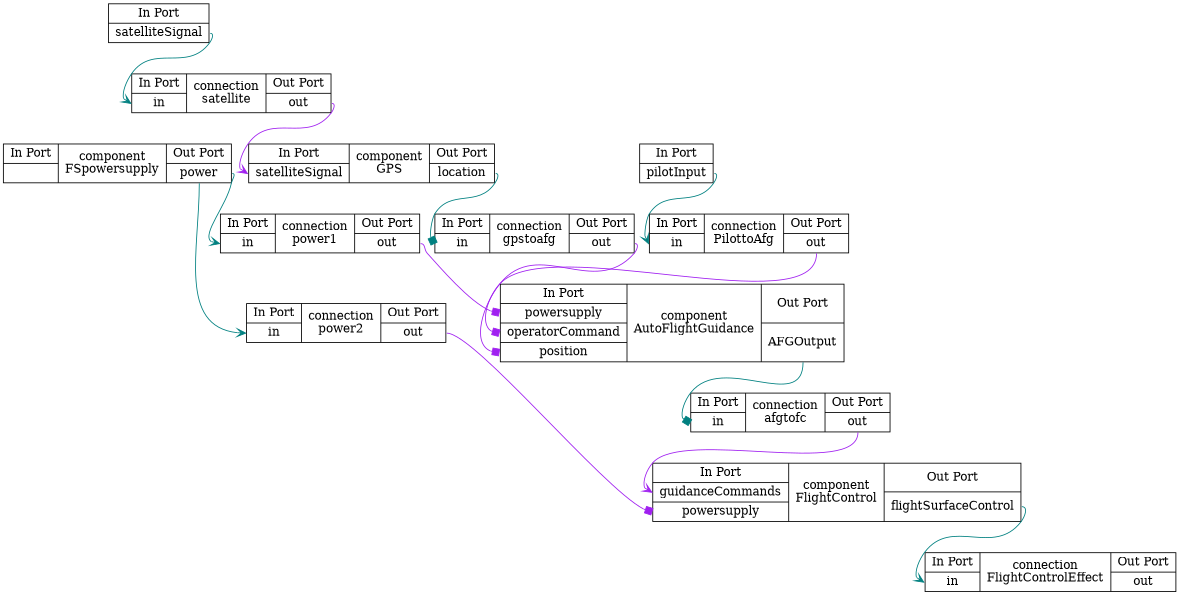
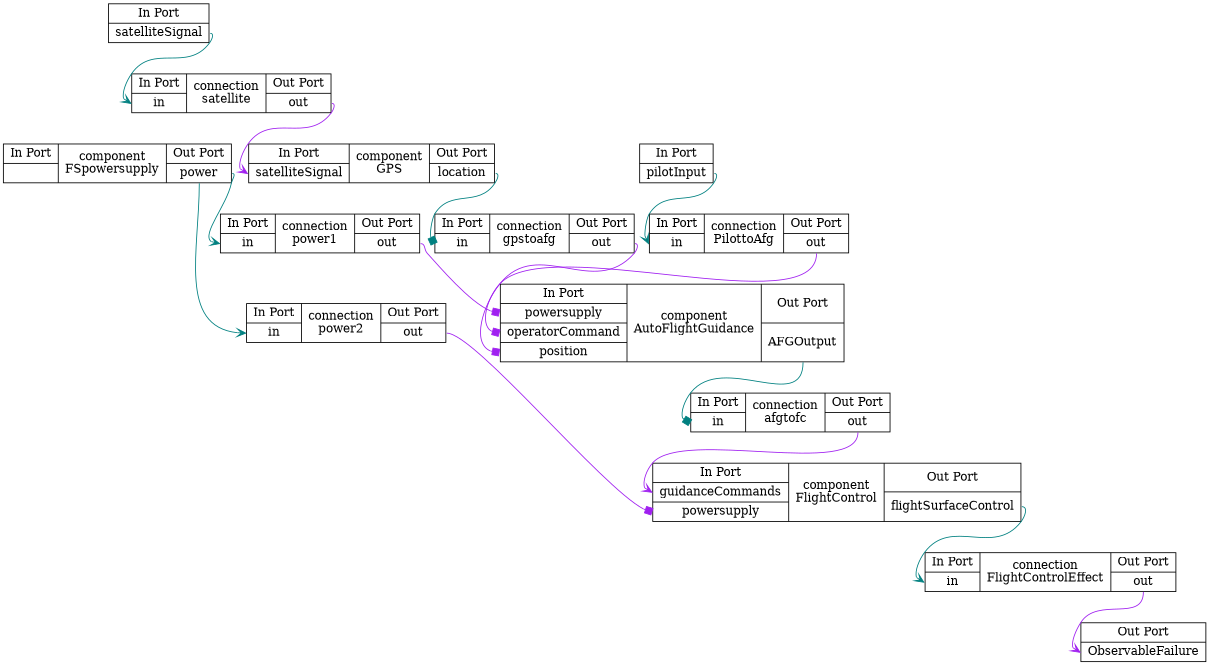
node "Out Port": added
